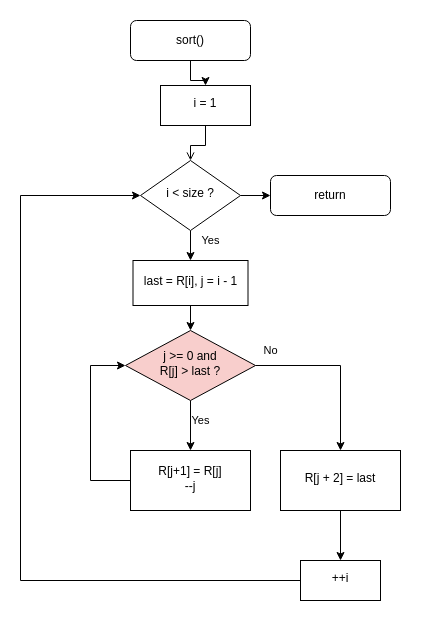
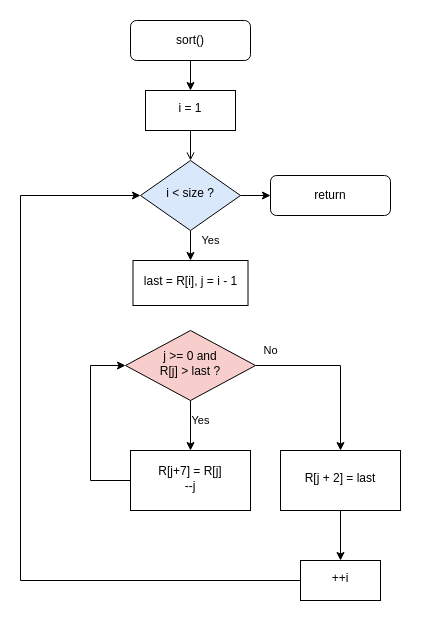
node "i = 1": moved (206, 106) -> (191, 111)
node "i < size ?": fillcolor #ffffff -> #dae8fc
edge "last = R[i], j = i - 1" -> "j >= 0 and R[j] > last ?": removed
node "R[j+1] = R[j] --j": label "R[j+1] = R[j] --j" -> "R[j+7] = R[j] --j"
